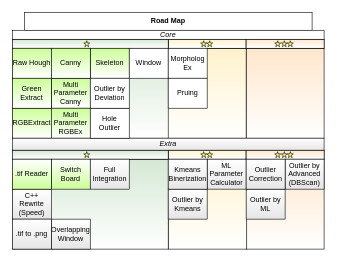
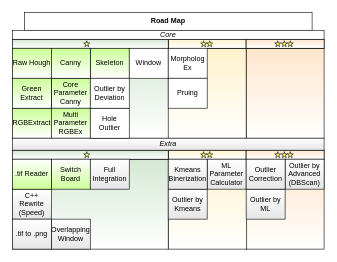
node "Multi Parameter Canny": label "Multi Parameter Canny" -> "Core Parameter Canny"
